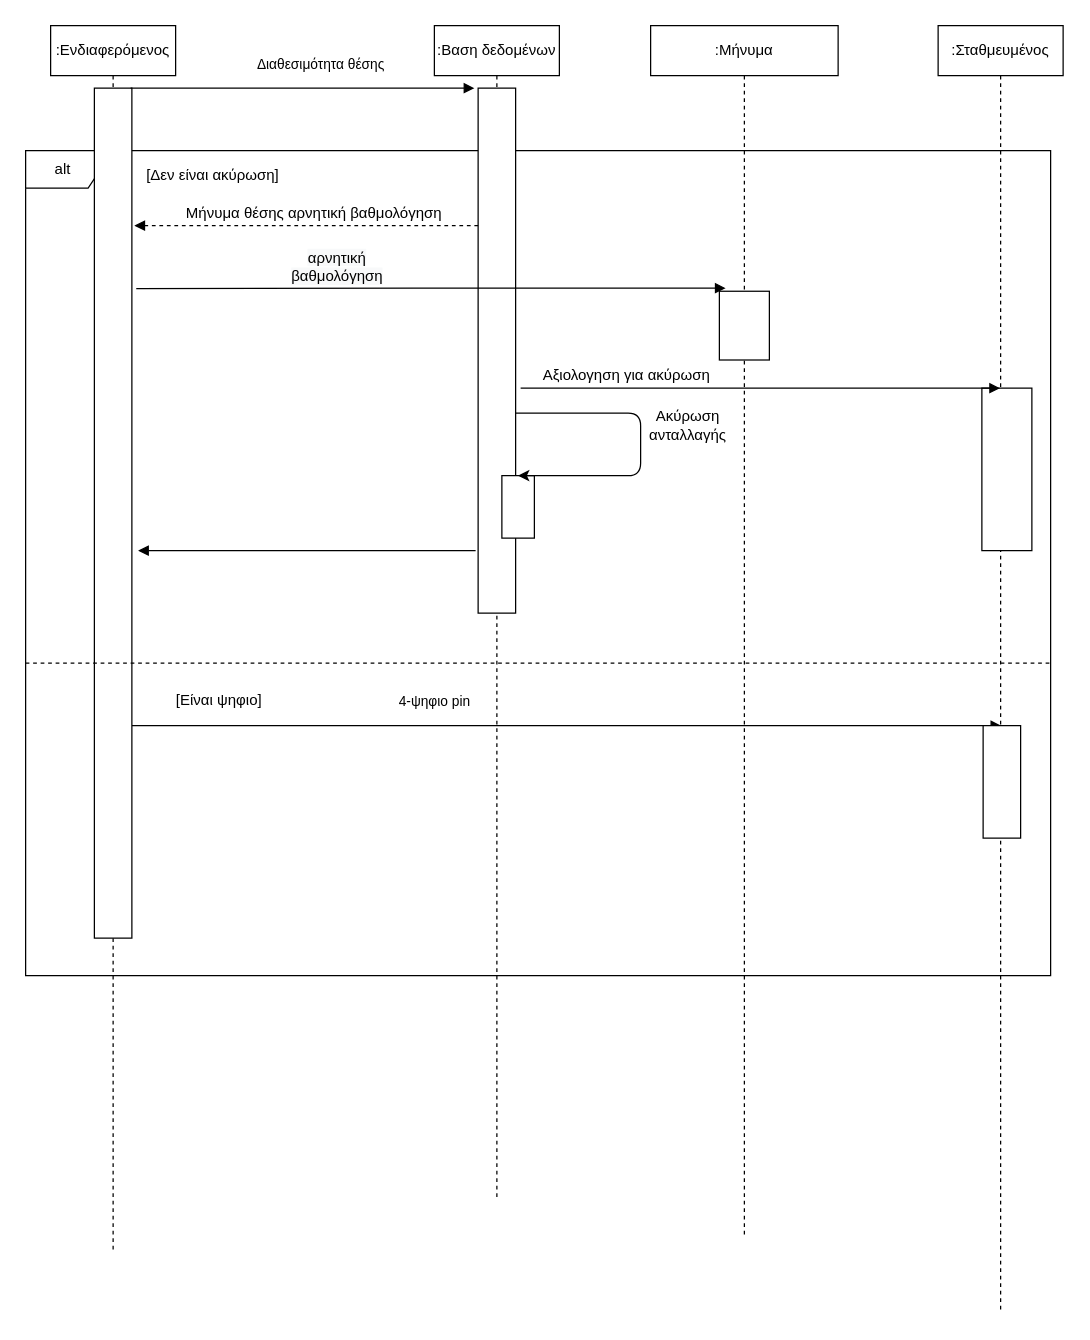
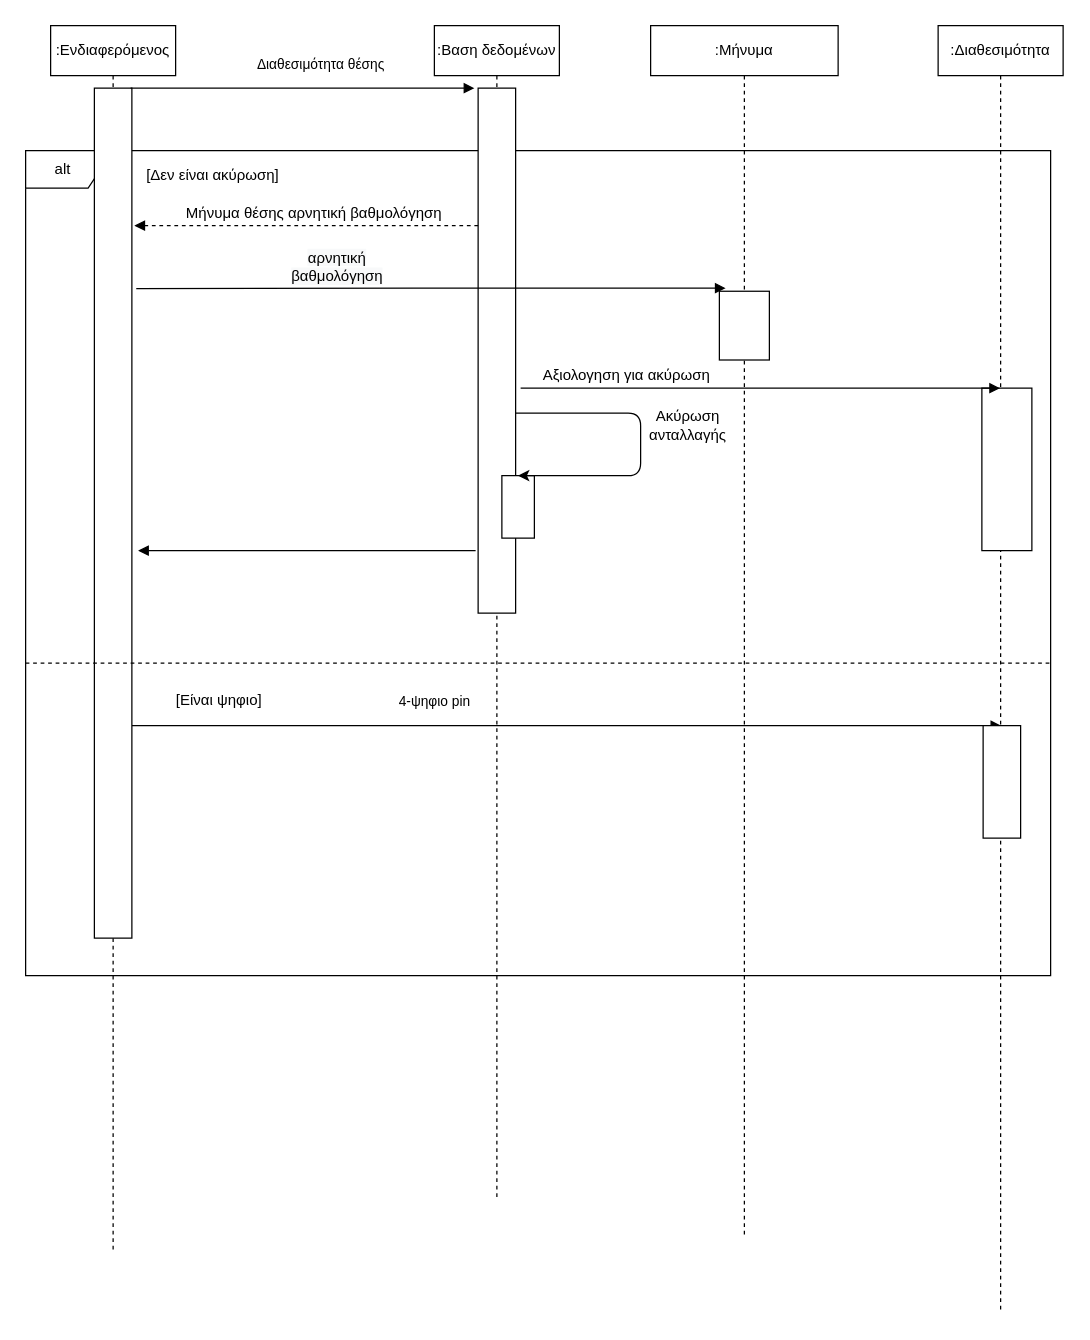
node ":Σταθμευμένος": label ":Σταθμευμένος" -> ":Διαθεσιμότητα"
